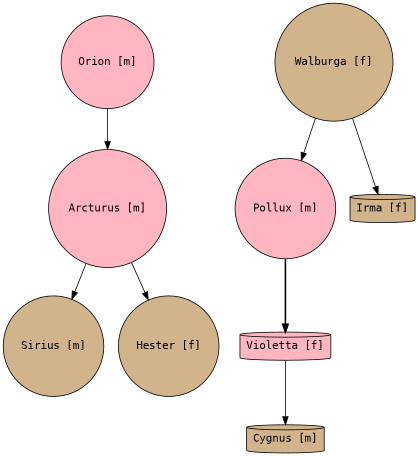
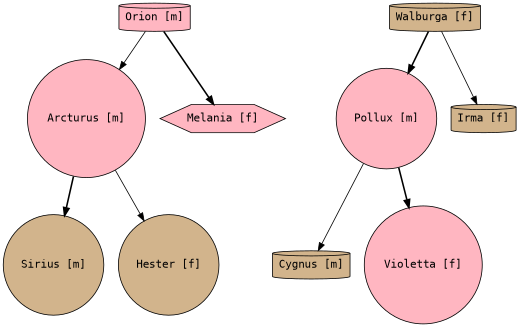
node "Orion [m]": shape circle -> cylinder
node "Walburga [f]": shape circle -> cylinder
node "Melania [f]": added
edge "Walburga [f]" -> "Pollux [m]": style solid -> bold
edge "Arcturus [m]" -> "Sirius [m]": style solid -> bold
node "Violetta [f]": shape cylinder -> circle
edge "Violetta [f]" -> "Cygnus [m]": now "Pollux [m]" -> "Cygnus [m]"
